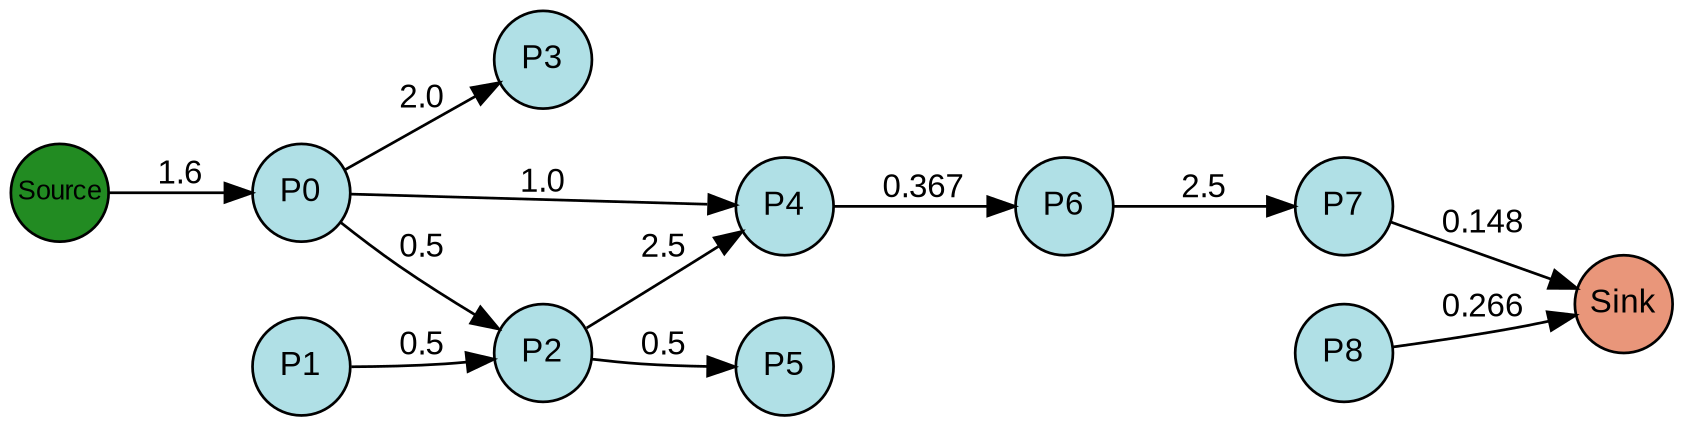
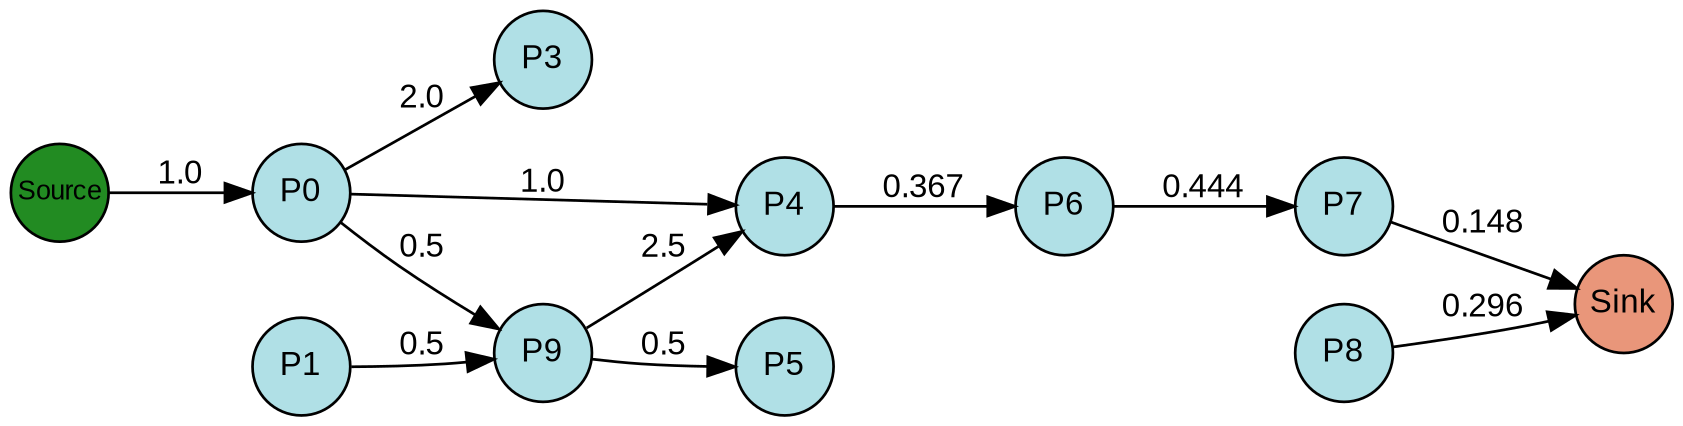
edge "Source" -> "P0": label "1.6" -> "1.0"
edge "P6" -> "P7": label "2.5" -> "0.444"
edge "P8" -> "Sink": label "0.266" -> "0.296"
node "P2": label "P2" -> "P9"
